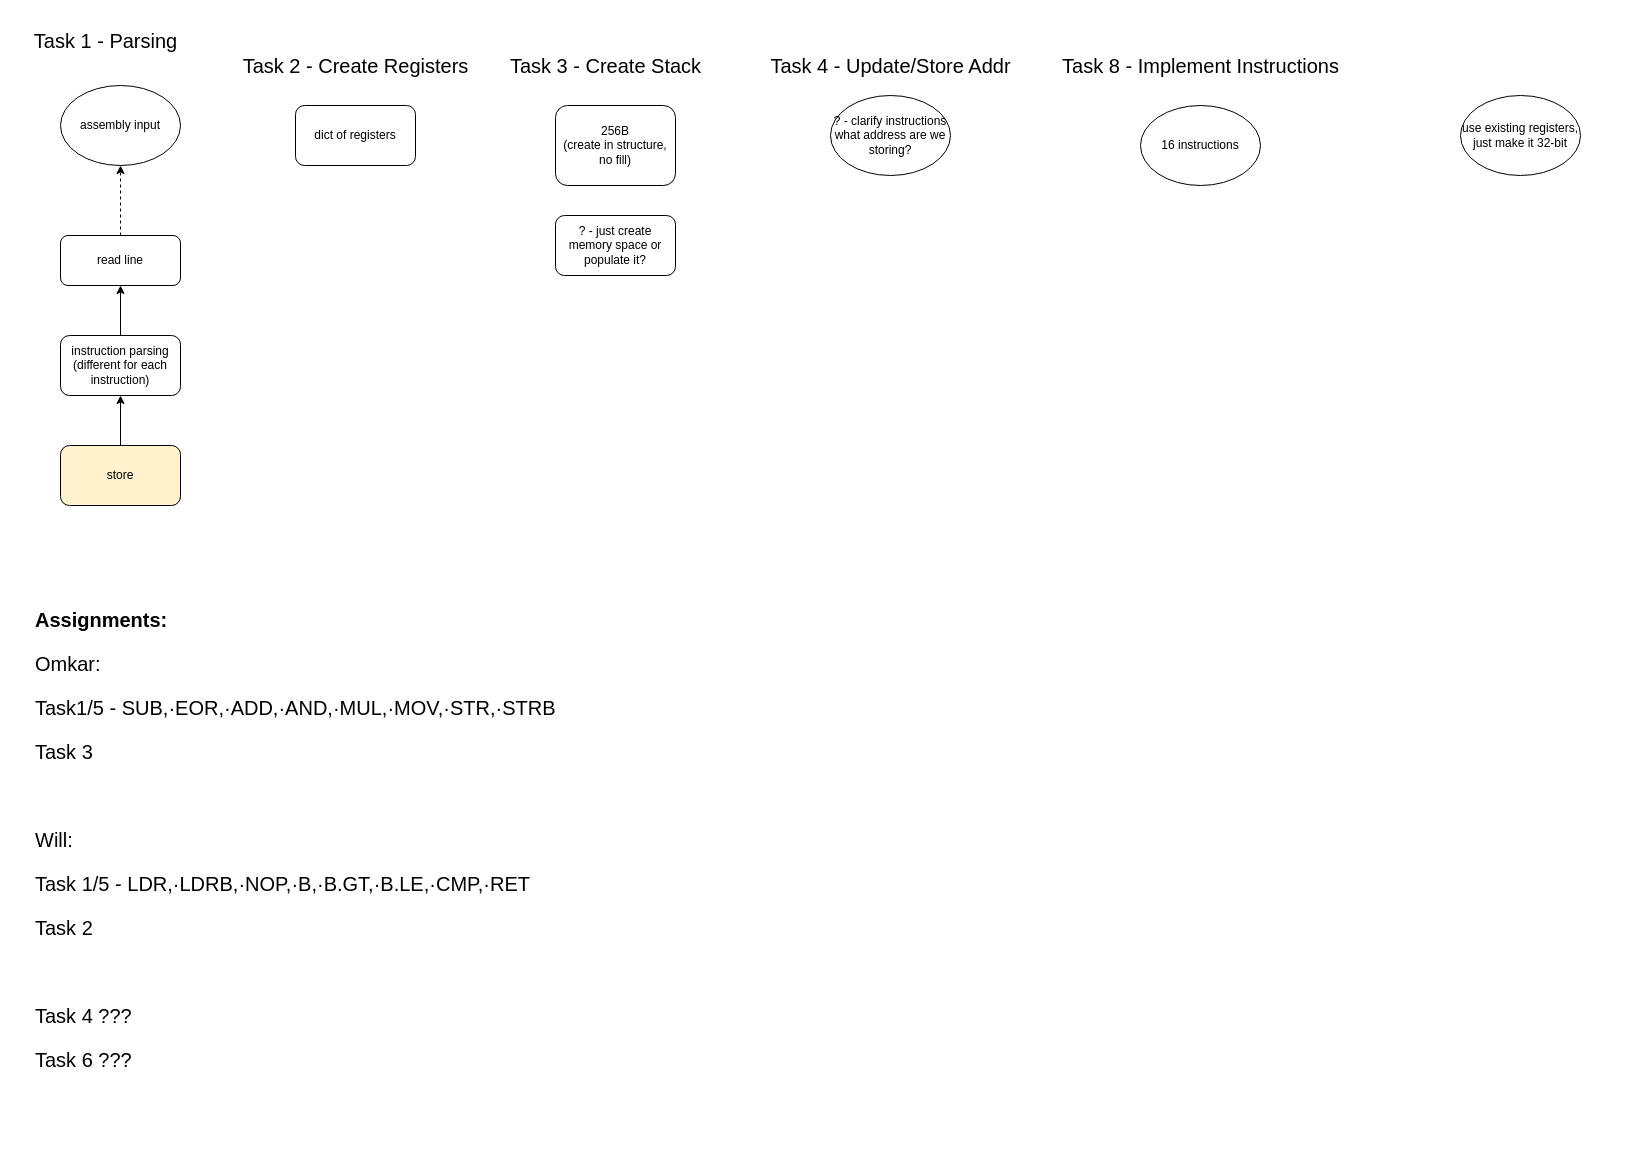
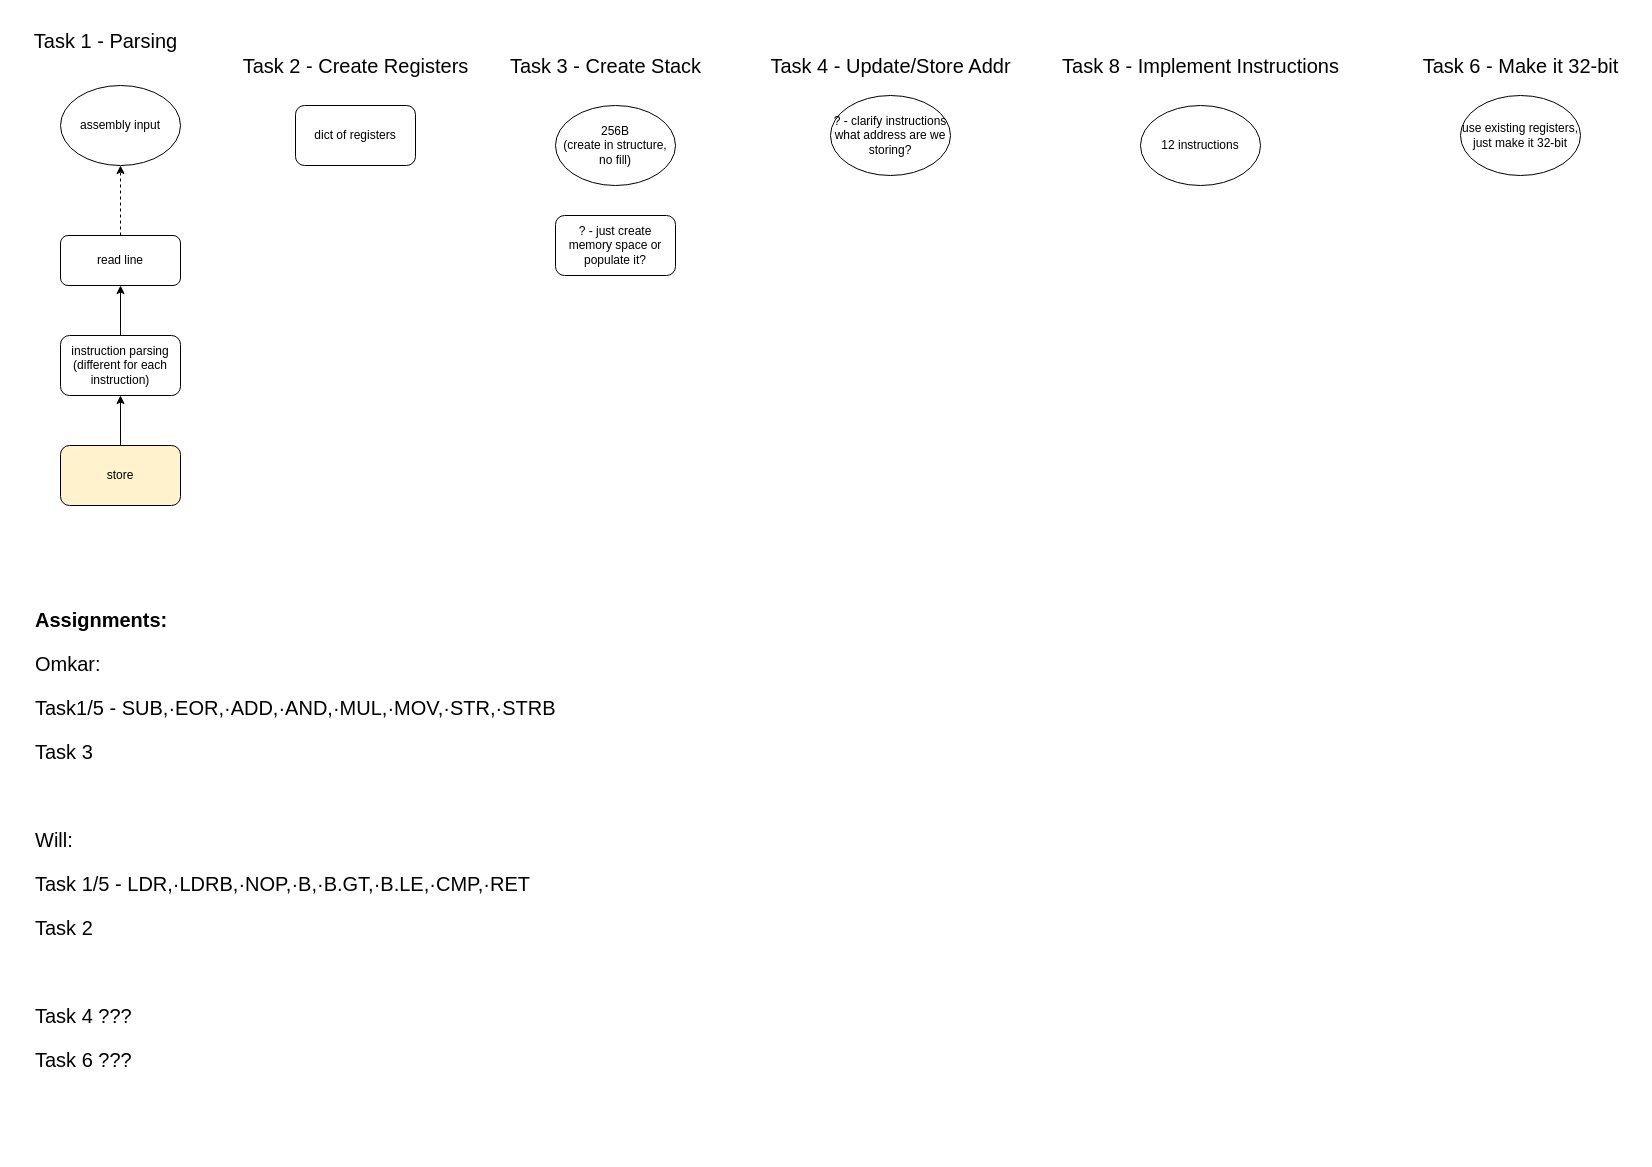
node "Task 6 - Make it 32-bit": added
node "256B (create in structure, no fill)": shape rounded rectangle -> ellipse
node "16 instructions": label "16 instructions" -> "12 instructions"
